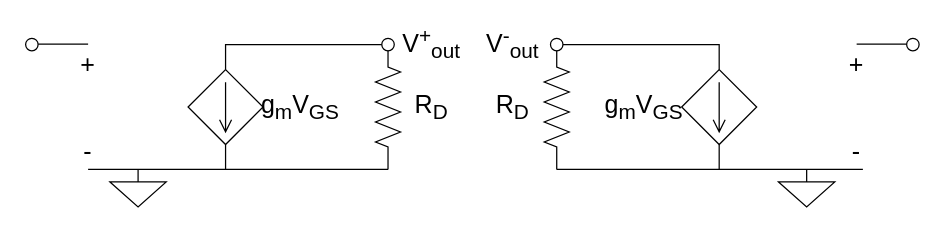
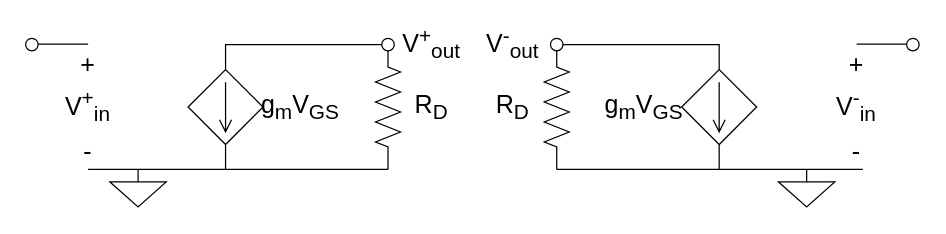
node "V+in": added
node "V-in": added
